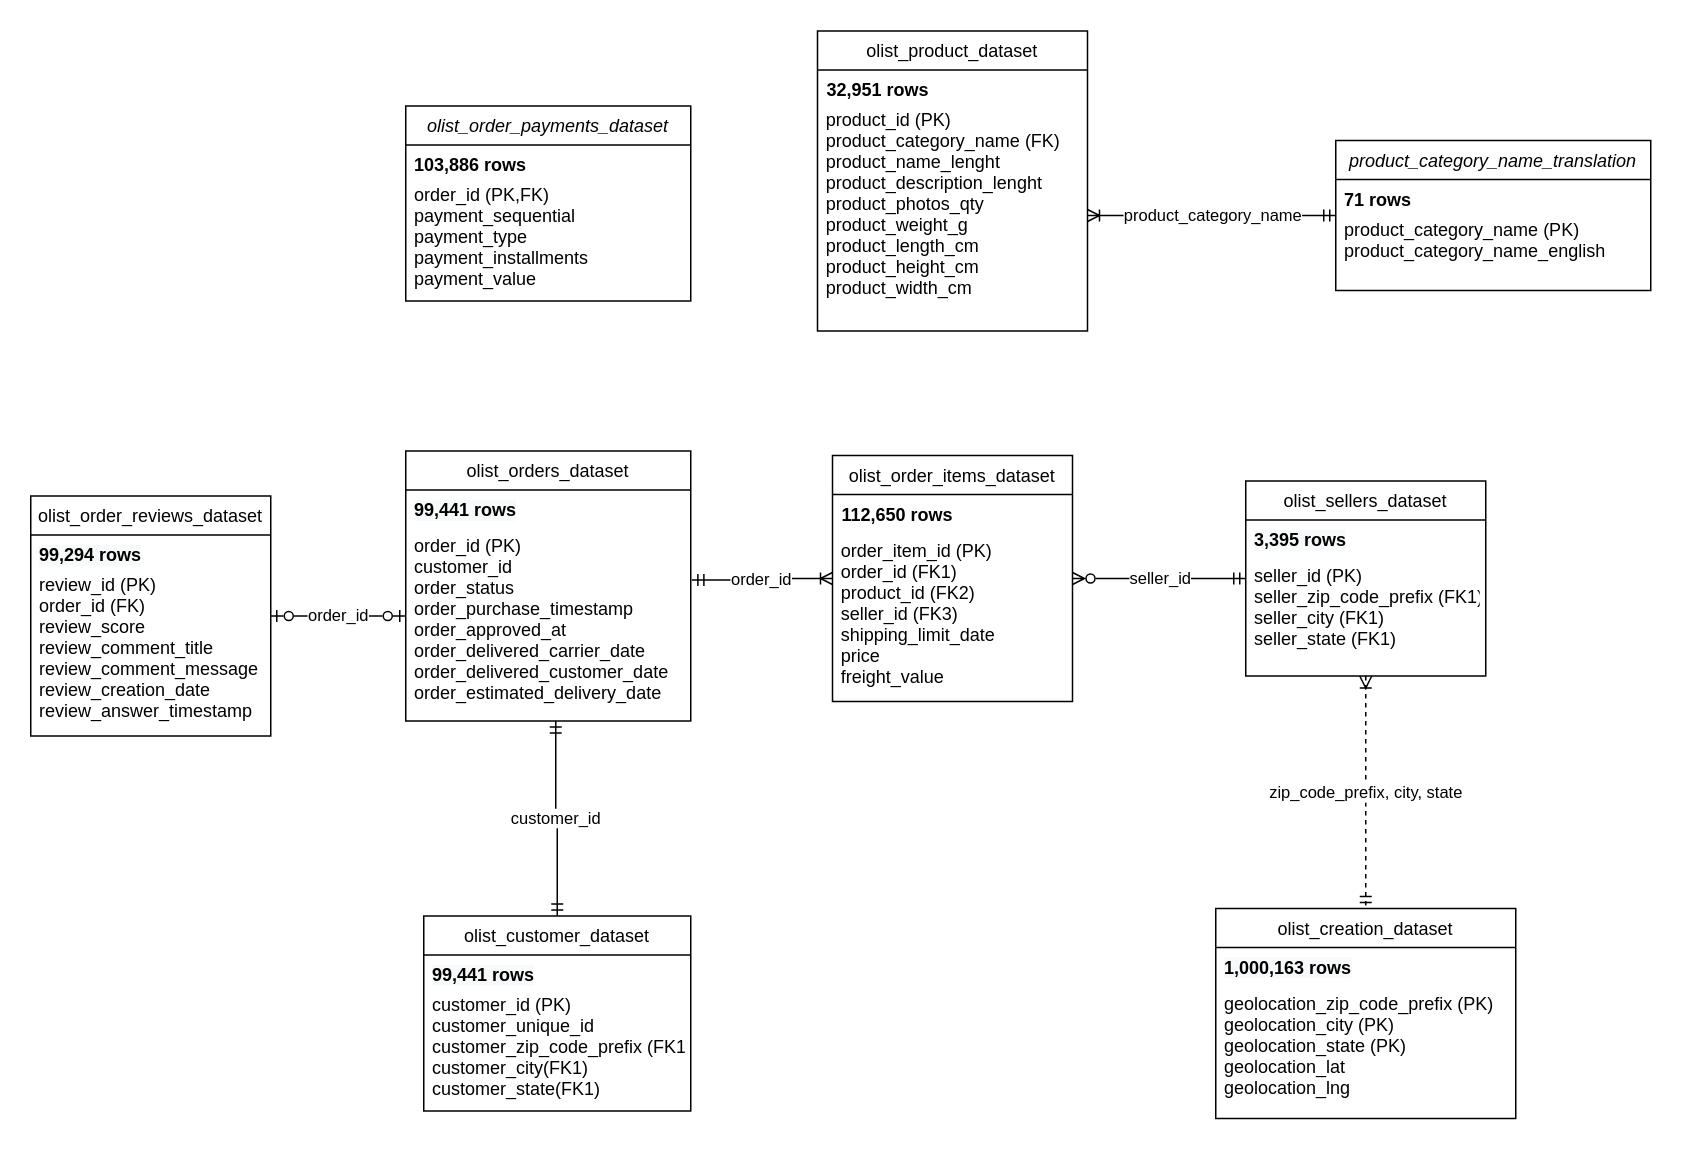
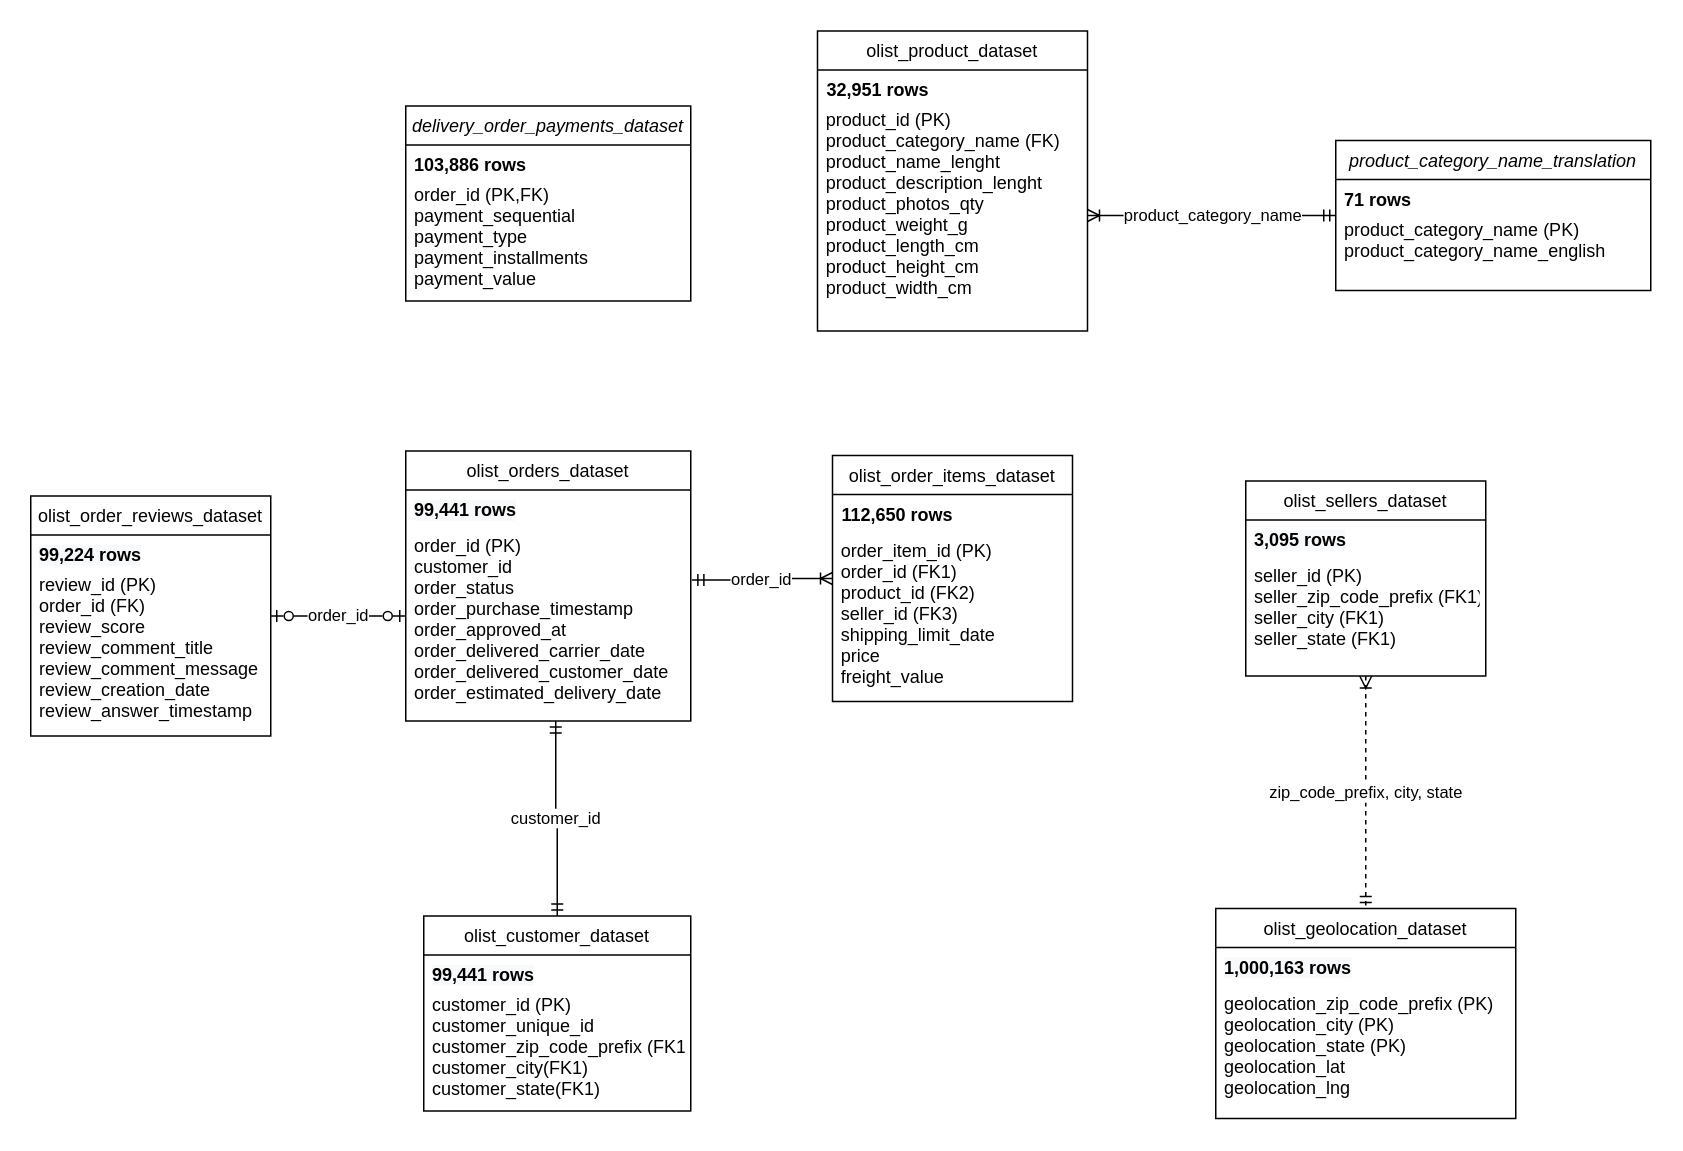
node "olist_order_payments_dataset": label "olist_order_payments_dataset" -> "delivery_order_payments_dataset"
node "3,395 rows": label "3,395 rows" -> "3,095 rows"
node "99,294 rows": label "99,294 rows" -> "99,224 rows"
edge "olist_order_items_dataset" -- "olist_sellers_dataset": removed, label "seller_id"
node "olist_creation_dataset": label "olist_creation_dataset" -> "olist_geolocation_dataset"
